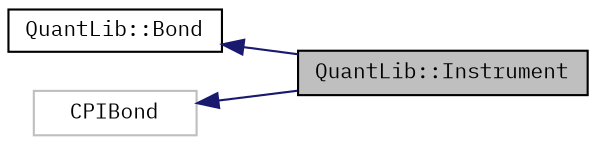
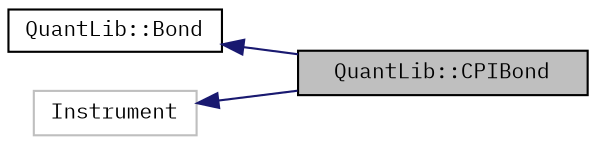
node "QuantLib::Instrument": label "QuantLib::Instrument" -> "QuantLib::CPIBond"
node "CPIBond": label "CPIBond" -> "Instrument"
